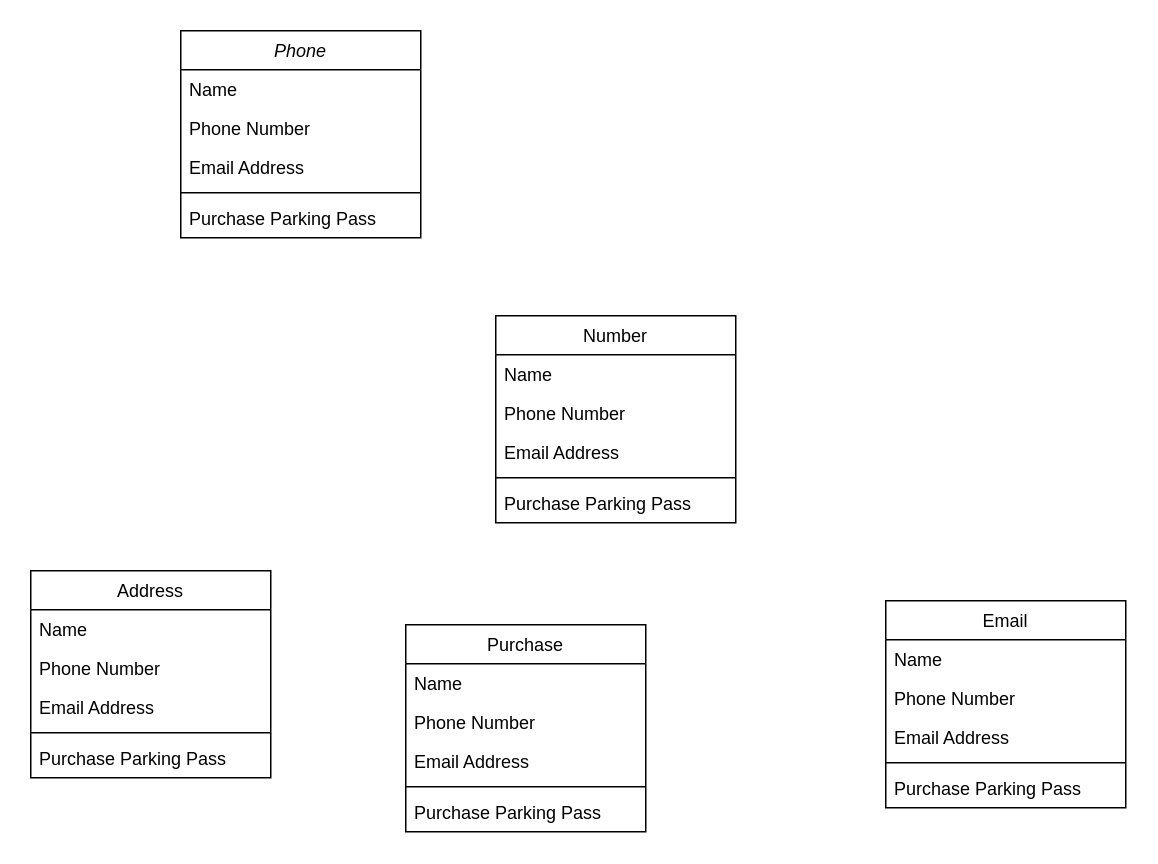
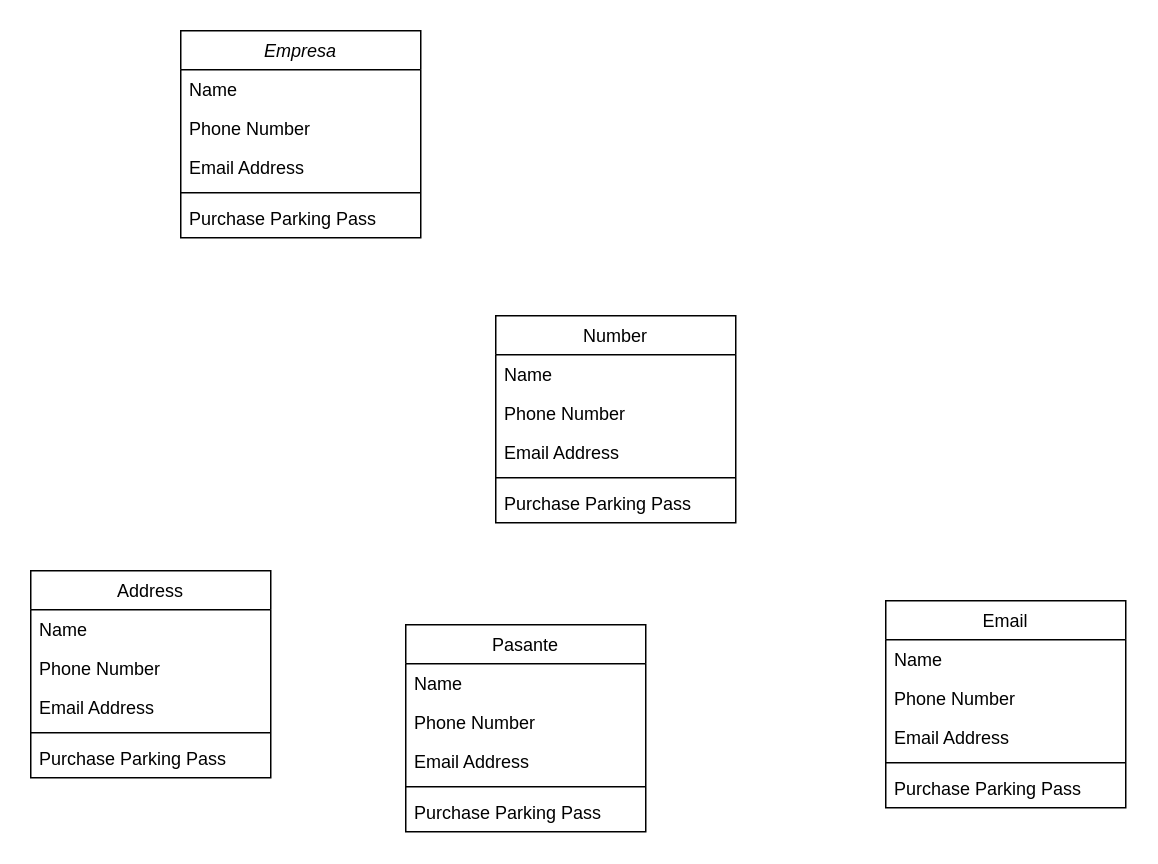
node "Phone": label "Phone" -> "Empresa"
node "Purchase": label "Purchase" -> "Pasante"
